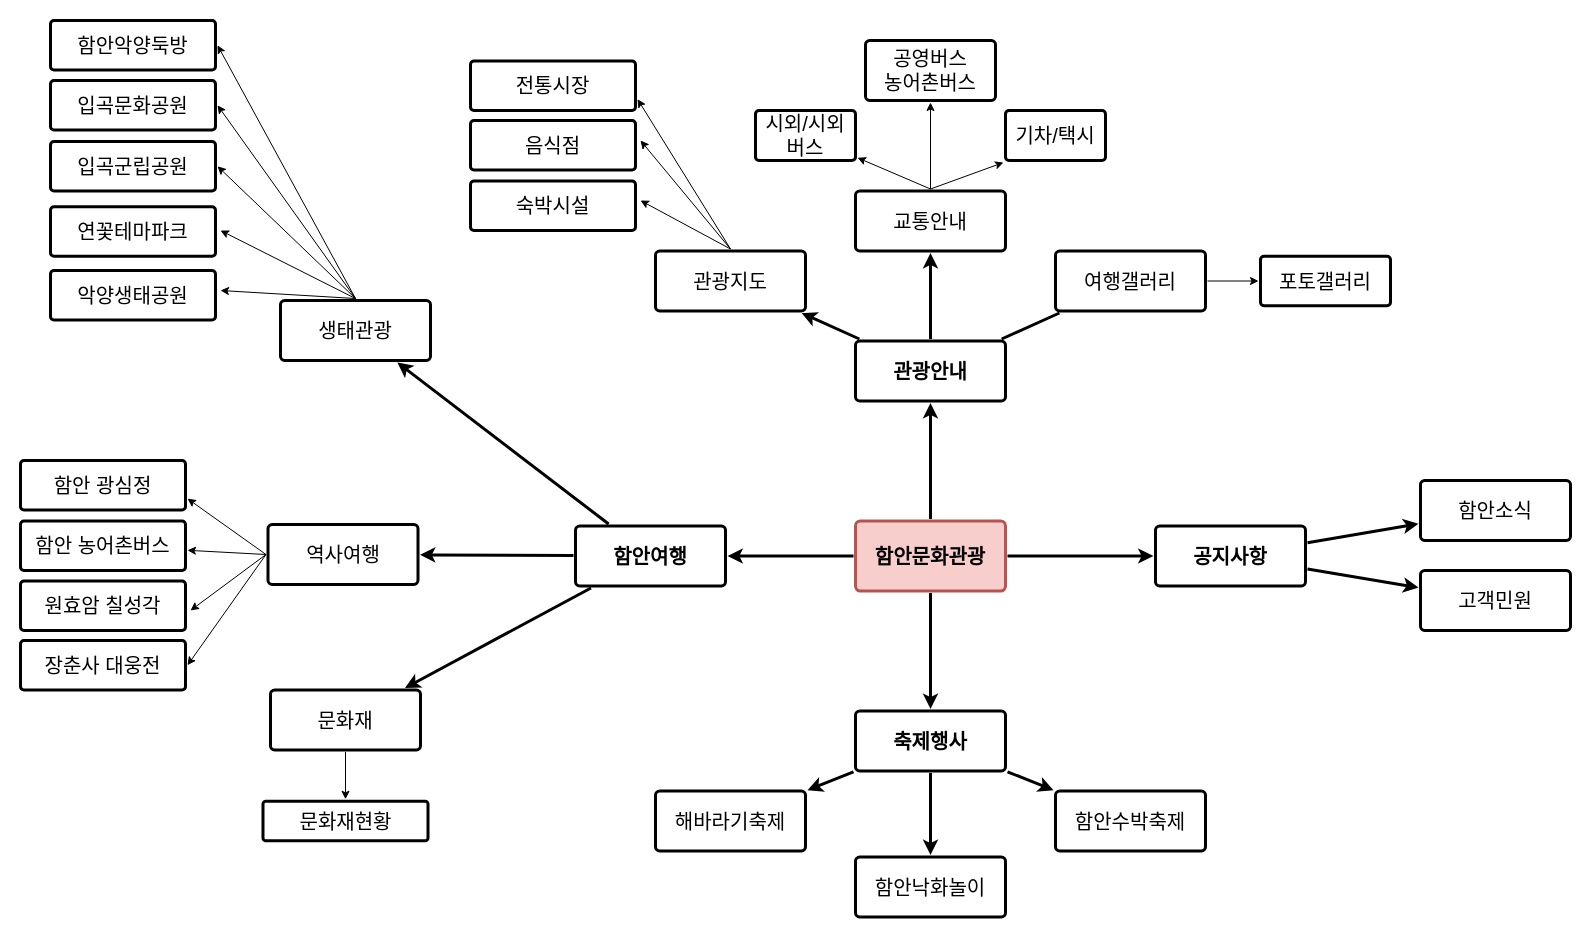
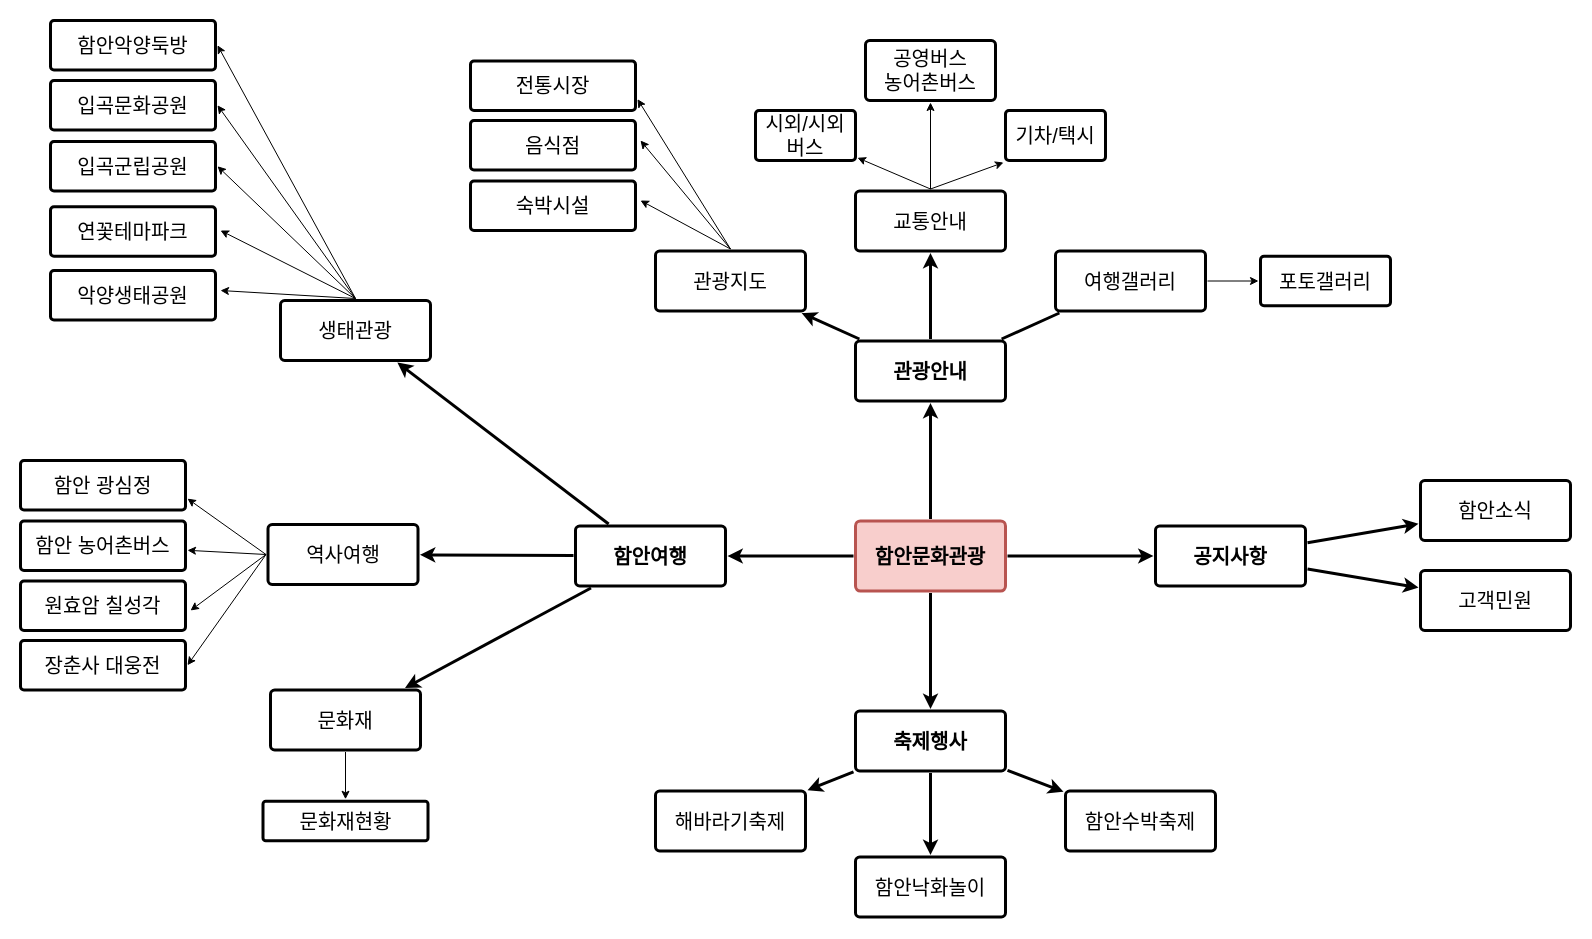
node "함안수박축제": moved (1131, 821) -> (1141, 821)
